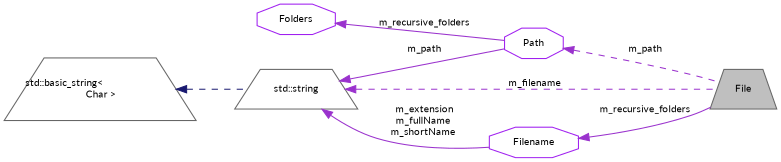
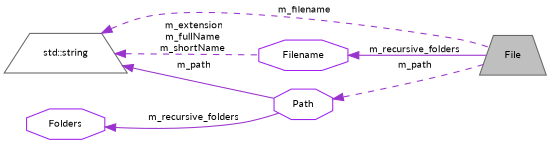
node "std::basic_string< Char >": removed
edge "Filename" -> "std::string": style solid -> dashed
